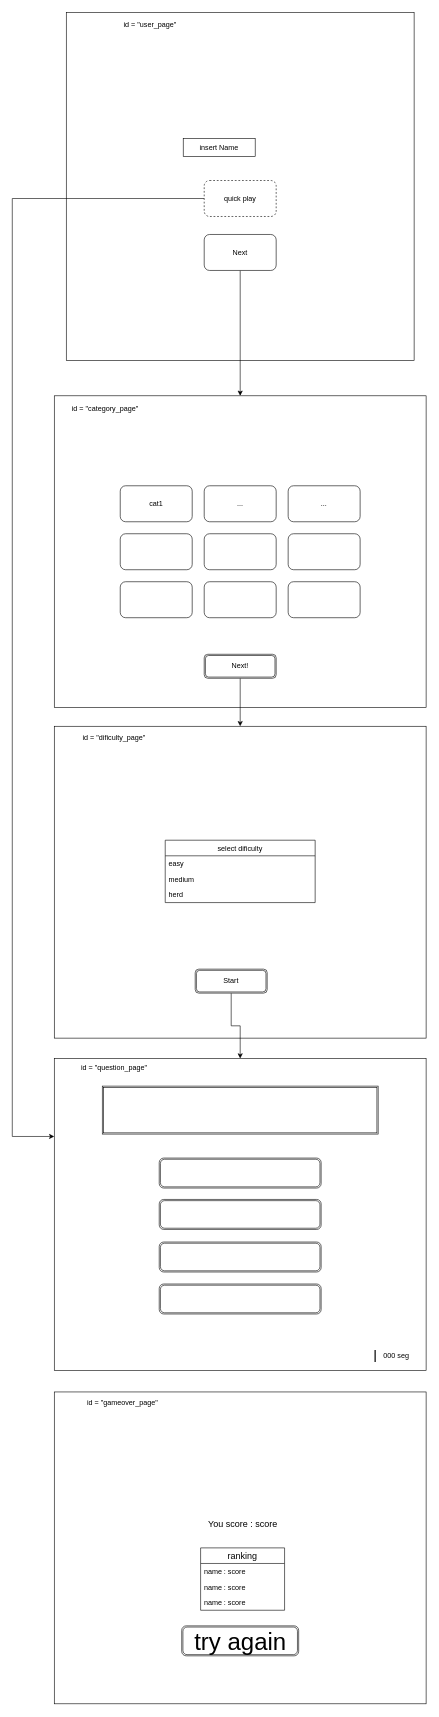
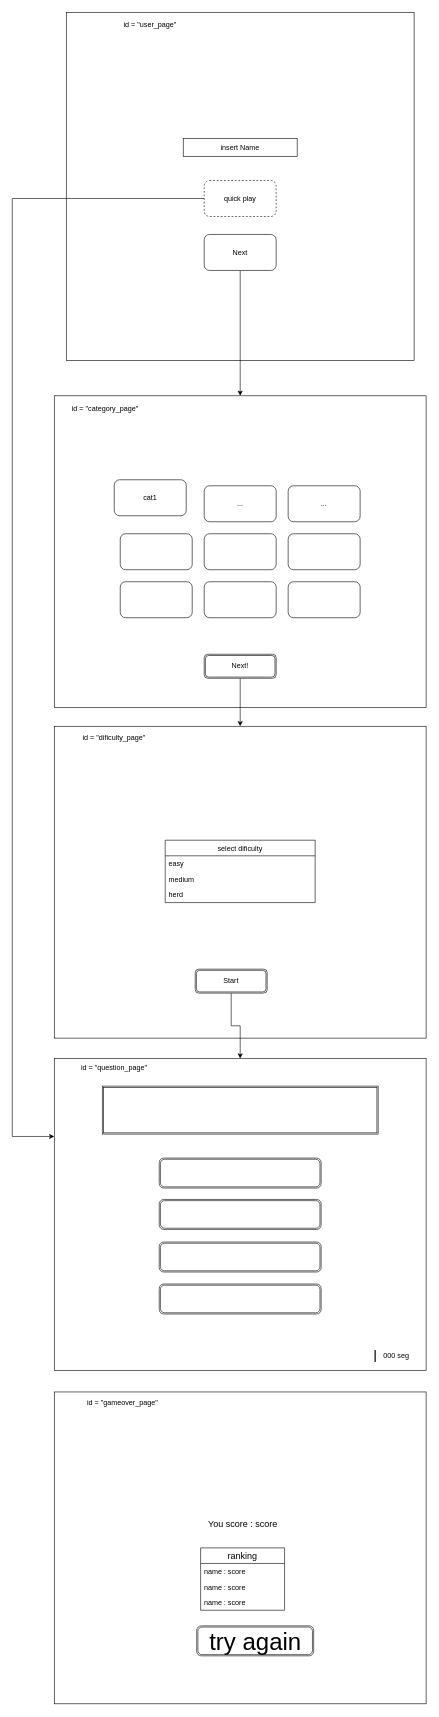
node "insert Name": size 72x18 -> 114x18
node "cat1": moved (156, 504) -> (150, 498)
node "try again": moved (240, 1641) -> (255, 1641)
